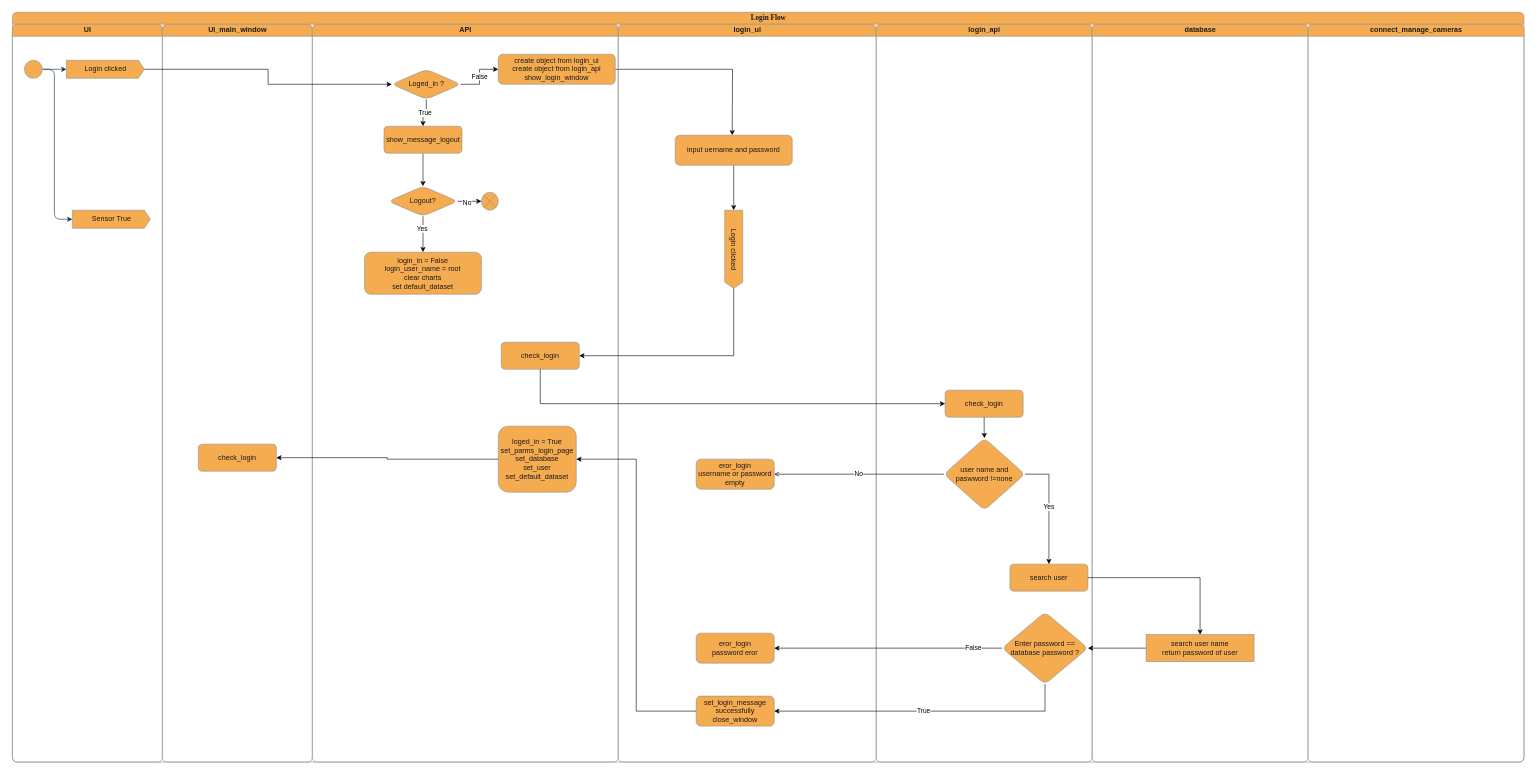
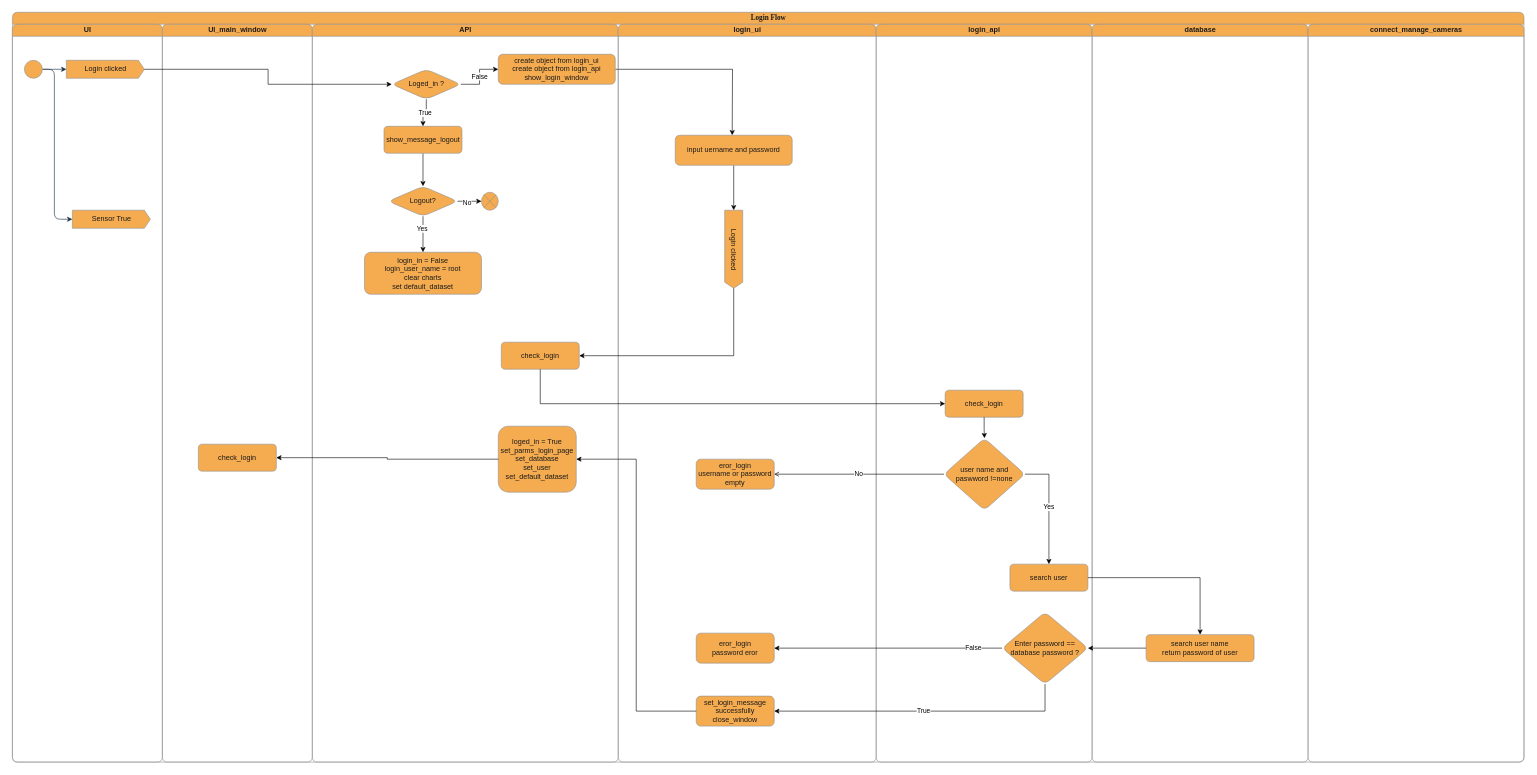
node "search user name return password of user": shape rectangle -> rounded rectangle
